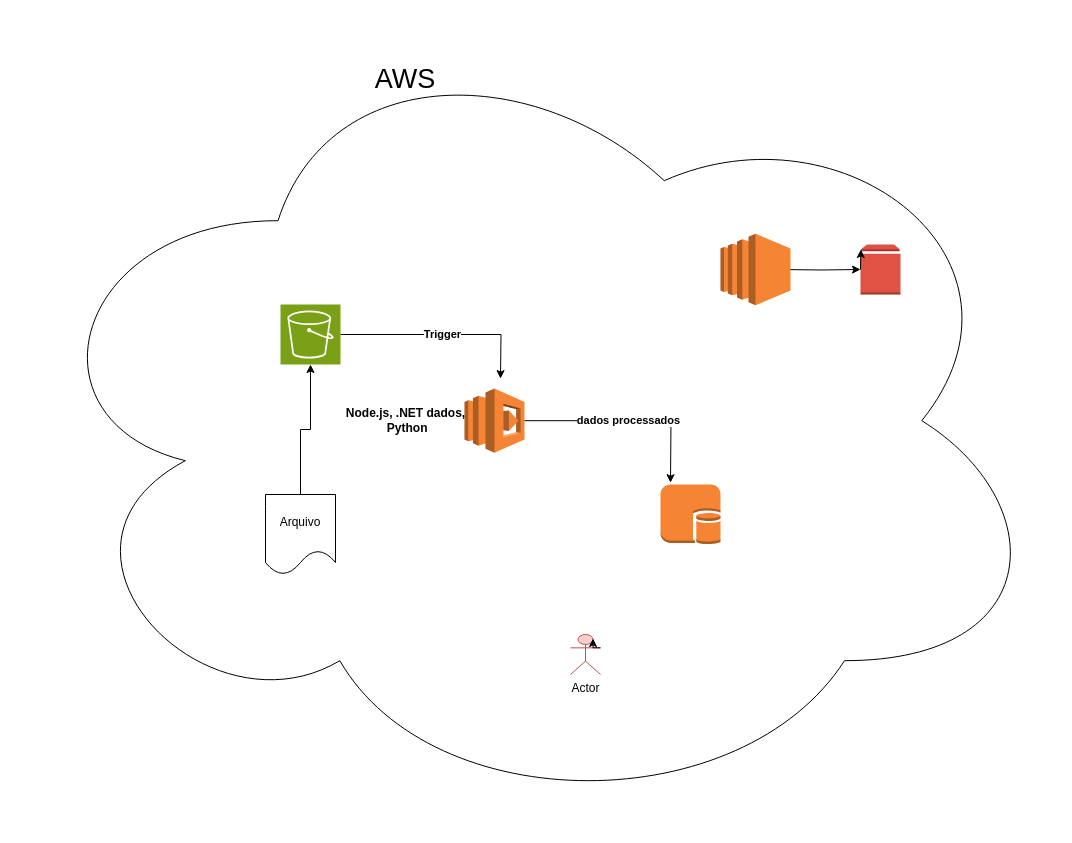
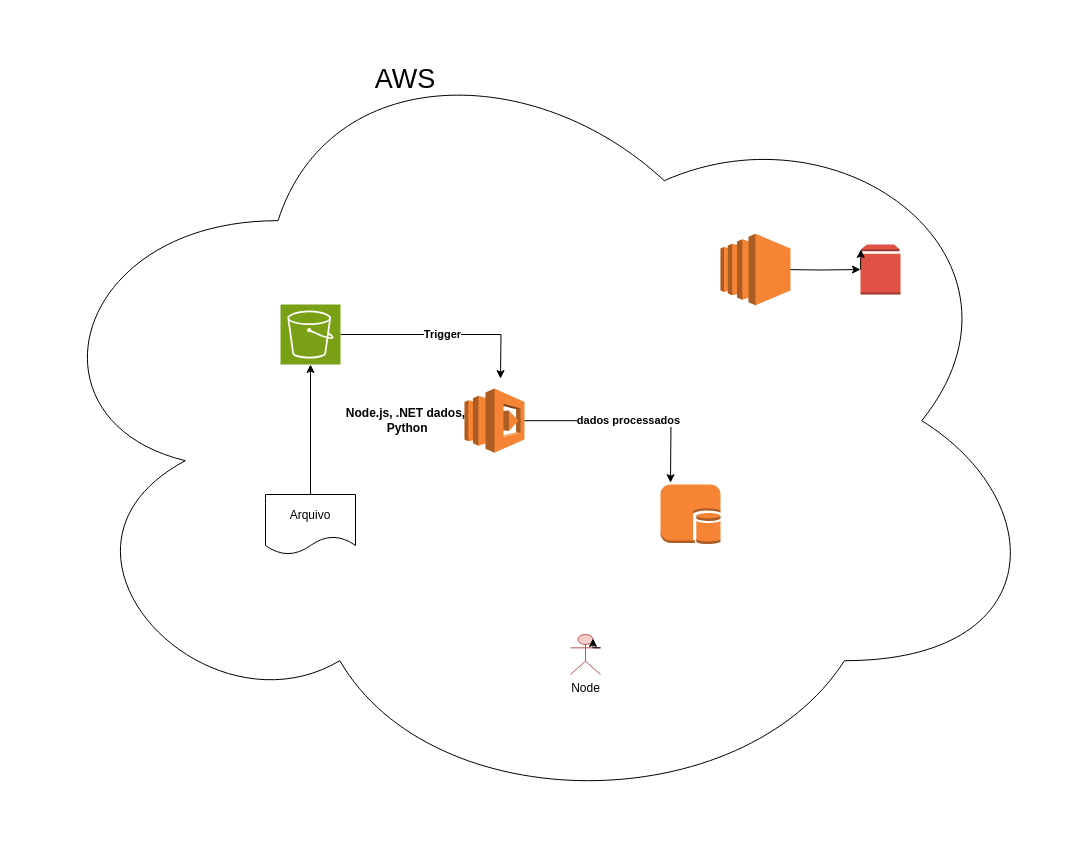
node "Arquivo": size 70x80 -> 90x60
node "Actor": label "Actor" -> "Node"
